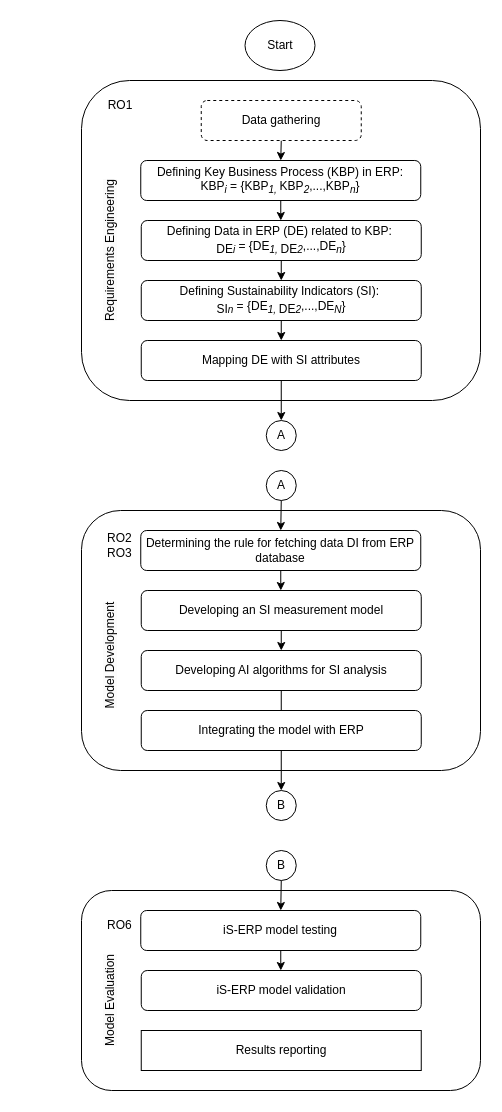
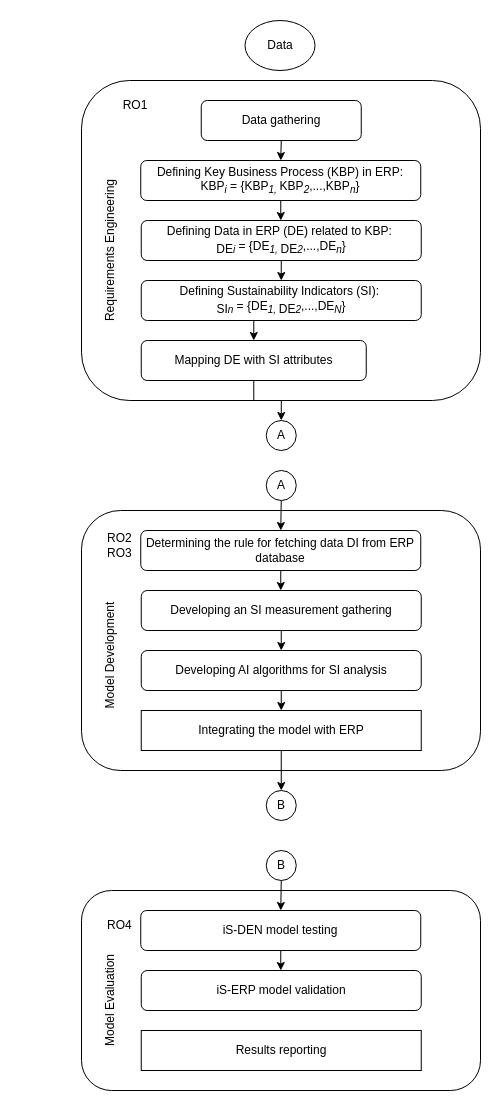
node "Start": label "Start" -> "Data"
node "RO1": moved (121, 106) -> (136, 106)
node "Data gathering": style dashed -> solid
node "Mapping DE with SI attributes": size 280x40 -> 225x40
node "Developing an SI measurement model": label "Developing an SI measurement model" -> "Developing an SI measurement gathering"
edge "Developing AI algorithms for SI analysis" -- "Integrating the model with ERP": arrowhead none -> classic
node "Integrating the model with ERP": shape rounded rectangle -> rectangle
node "RO6": label "RO6" -> "RO4"
node "iS-ERP model testing": label "iS-ERP model testing" -> "iS-DEN model testing"
